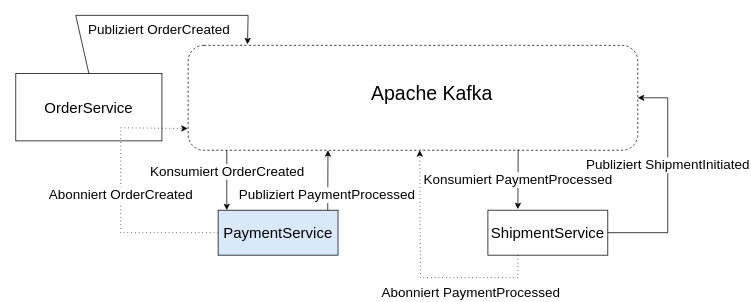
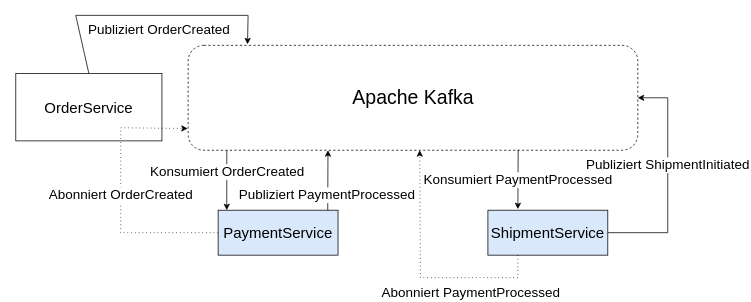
node "Apache Kafka": moved (432, 94) -> (413, 98)
node "ShipmentService": fillcolor #ffffff -> #dae8fc
